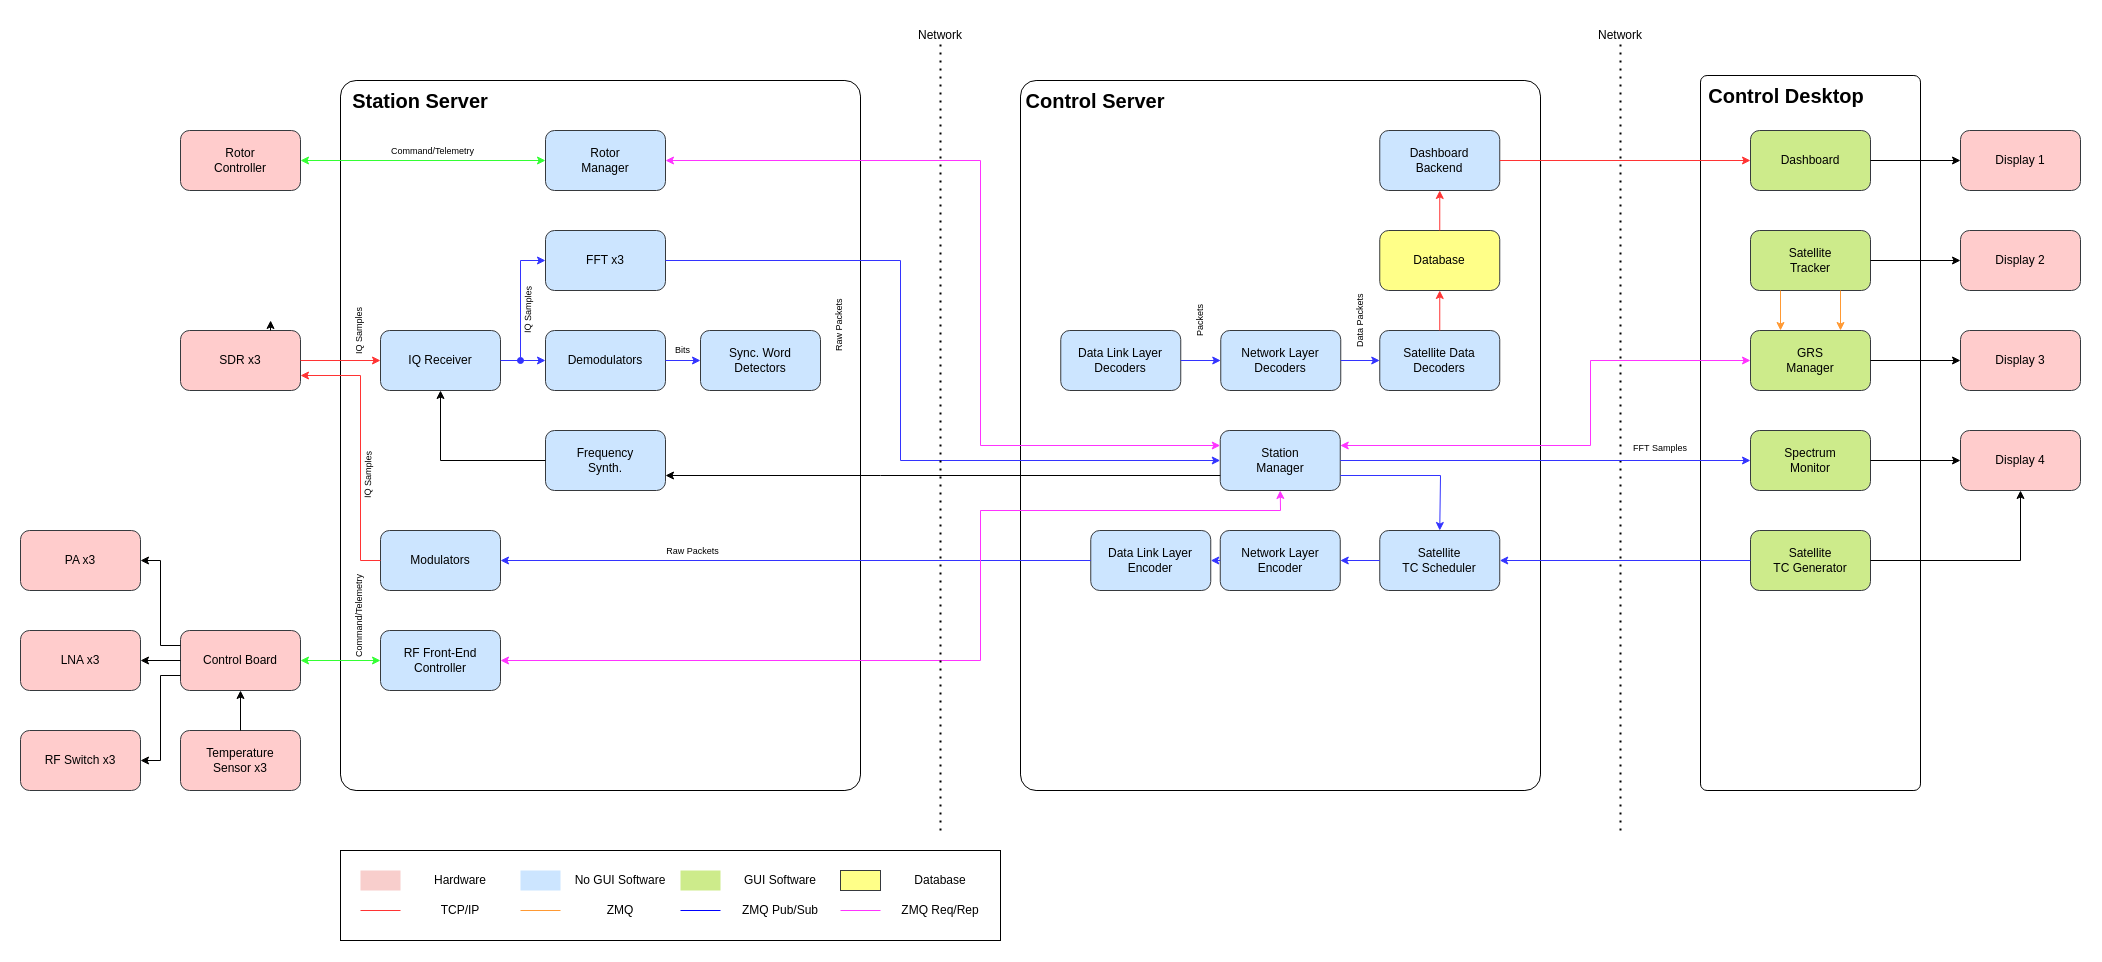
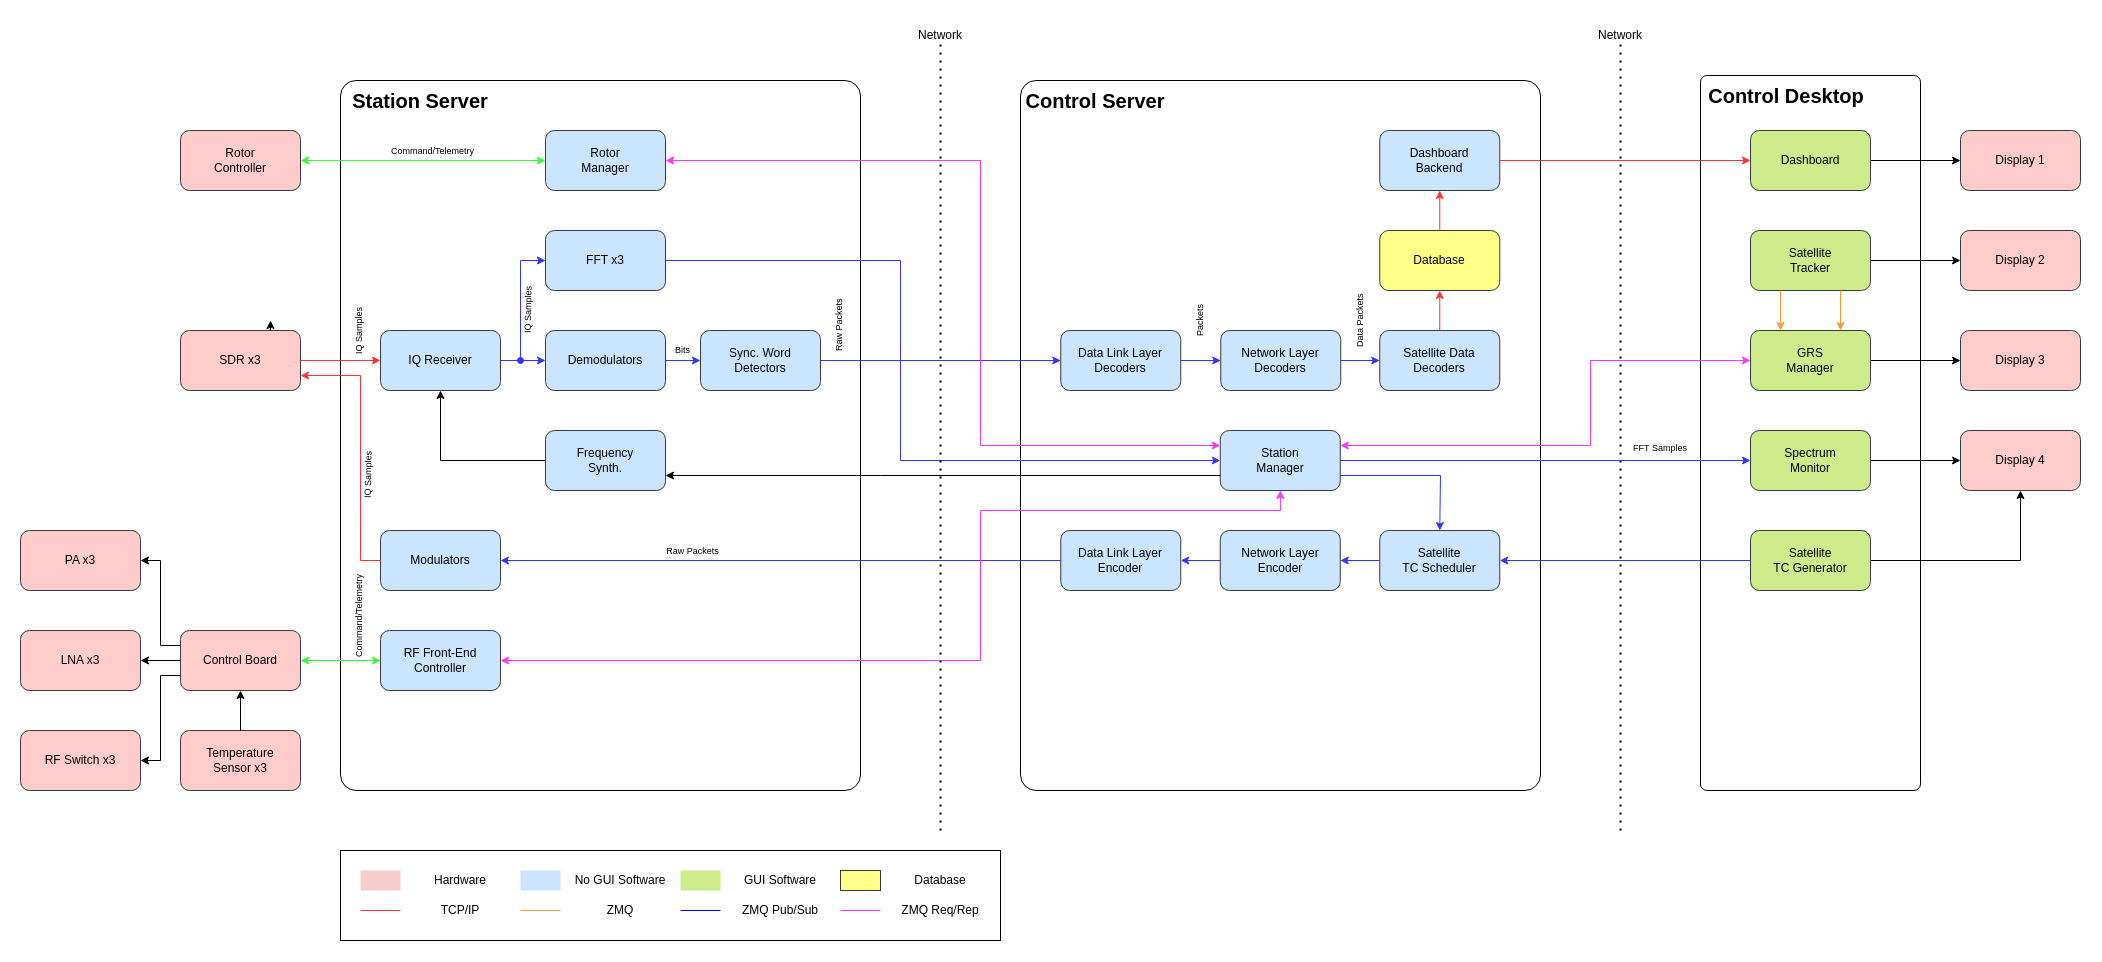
edge "Sync. Word Detectors" -> "Data Link Layer Decoders": added
node "Data Link Layer Encoder": moved (1151, 561) -> (1121, 561)
